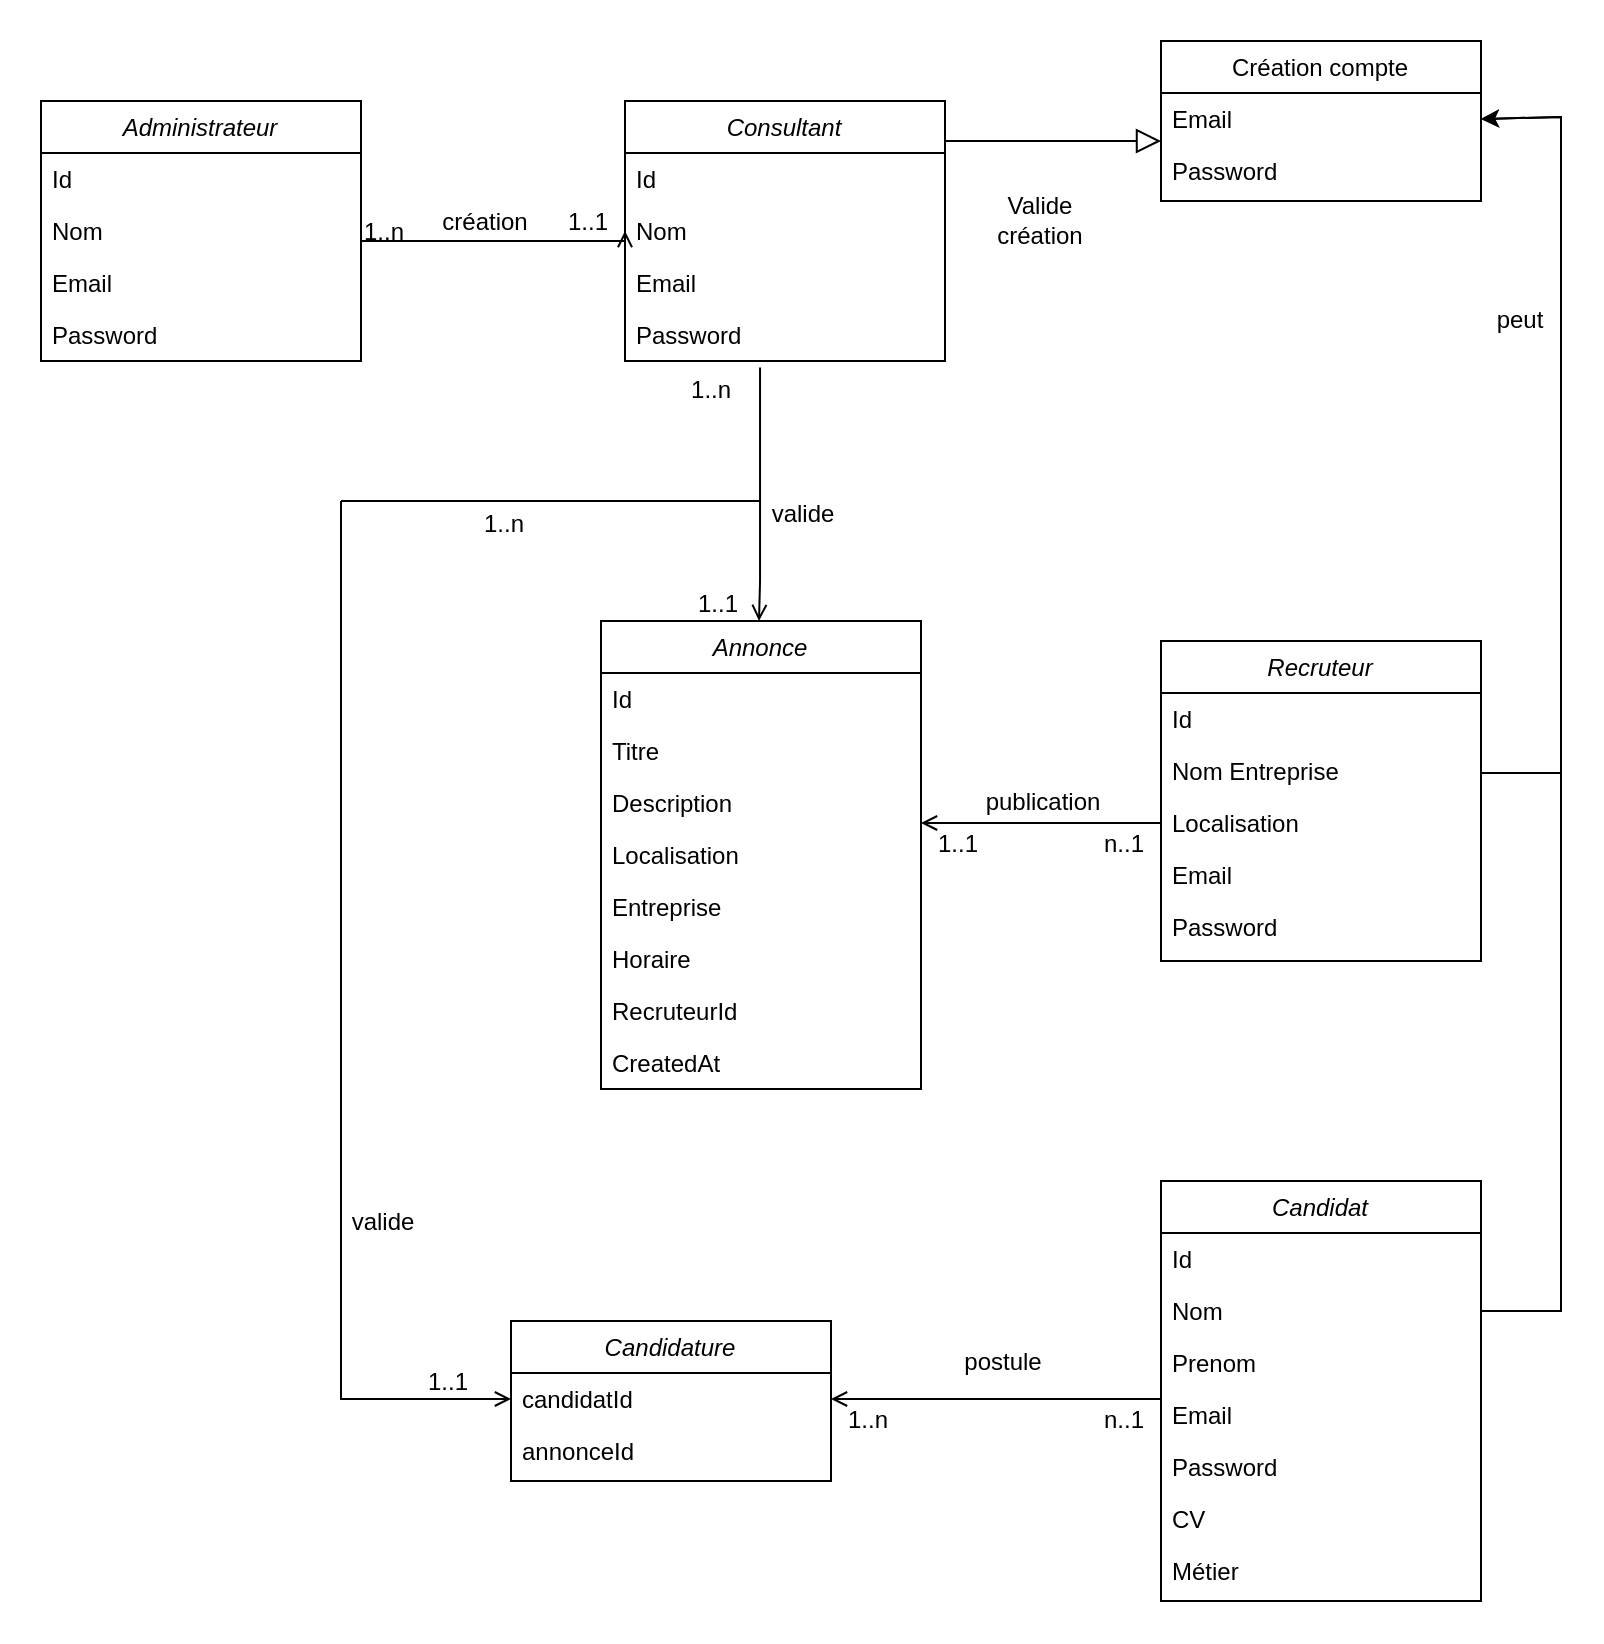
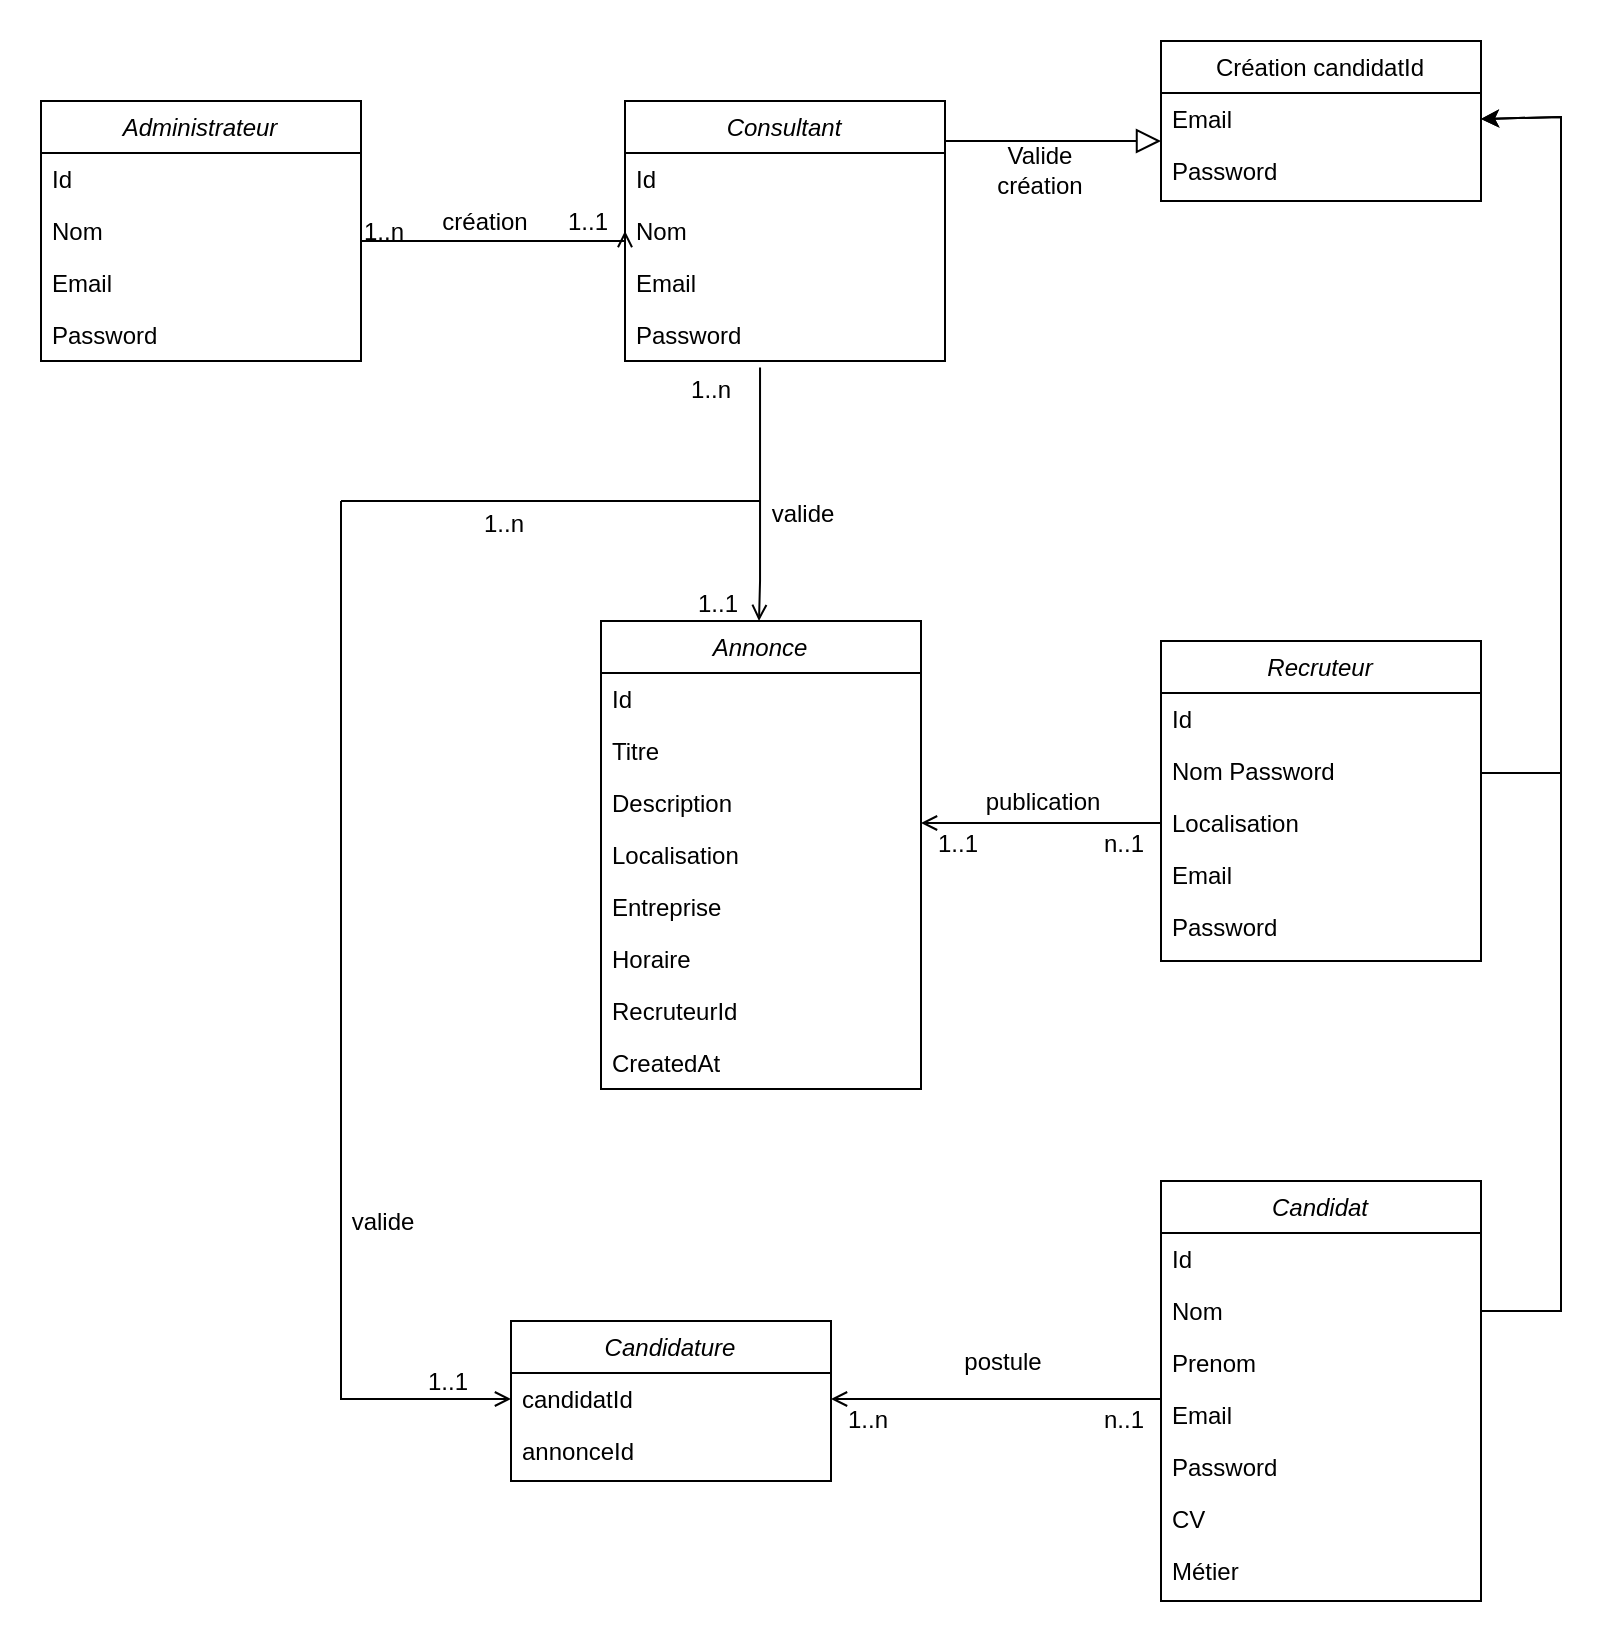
node "Création compte": label "Création compte" -> "Création candidatId"
node "Valide création": moved (1041, 221) -> (1041, 171)
node "peut": removed
node "Nom Entreprise": label "Nom Entreprise" -> "Nom Password"
